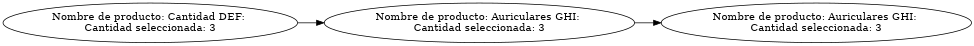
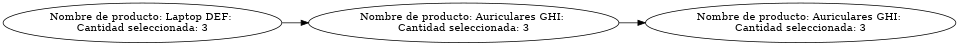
node "Nombre de producto: Cantidad DEF: Cantidad seleccionada: 3": label "Nombre de producto: Cantidad DEF: Cantidad seleccionada: 3" -> "Nombre de producto: Laptop DEF: Cantidad seleccionada: 3"
